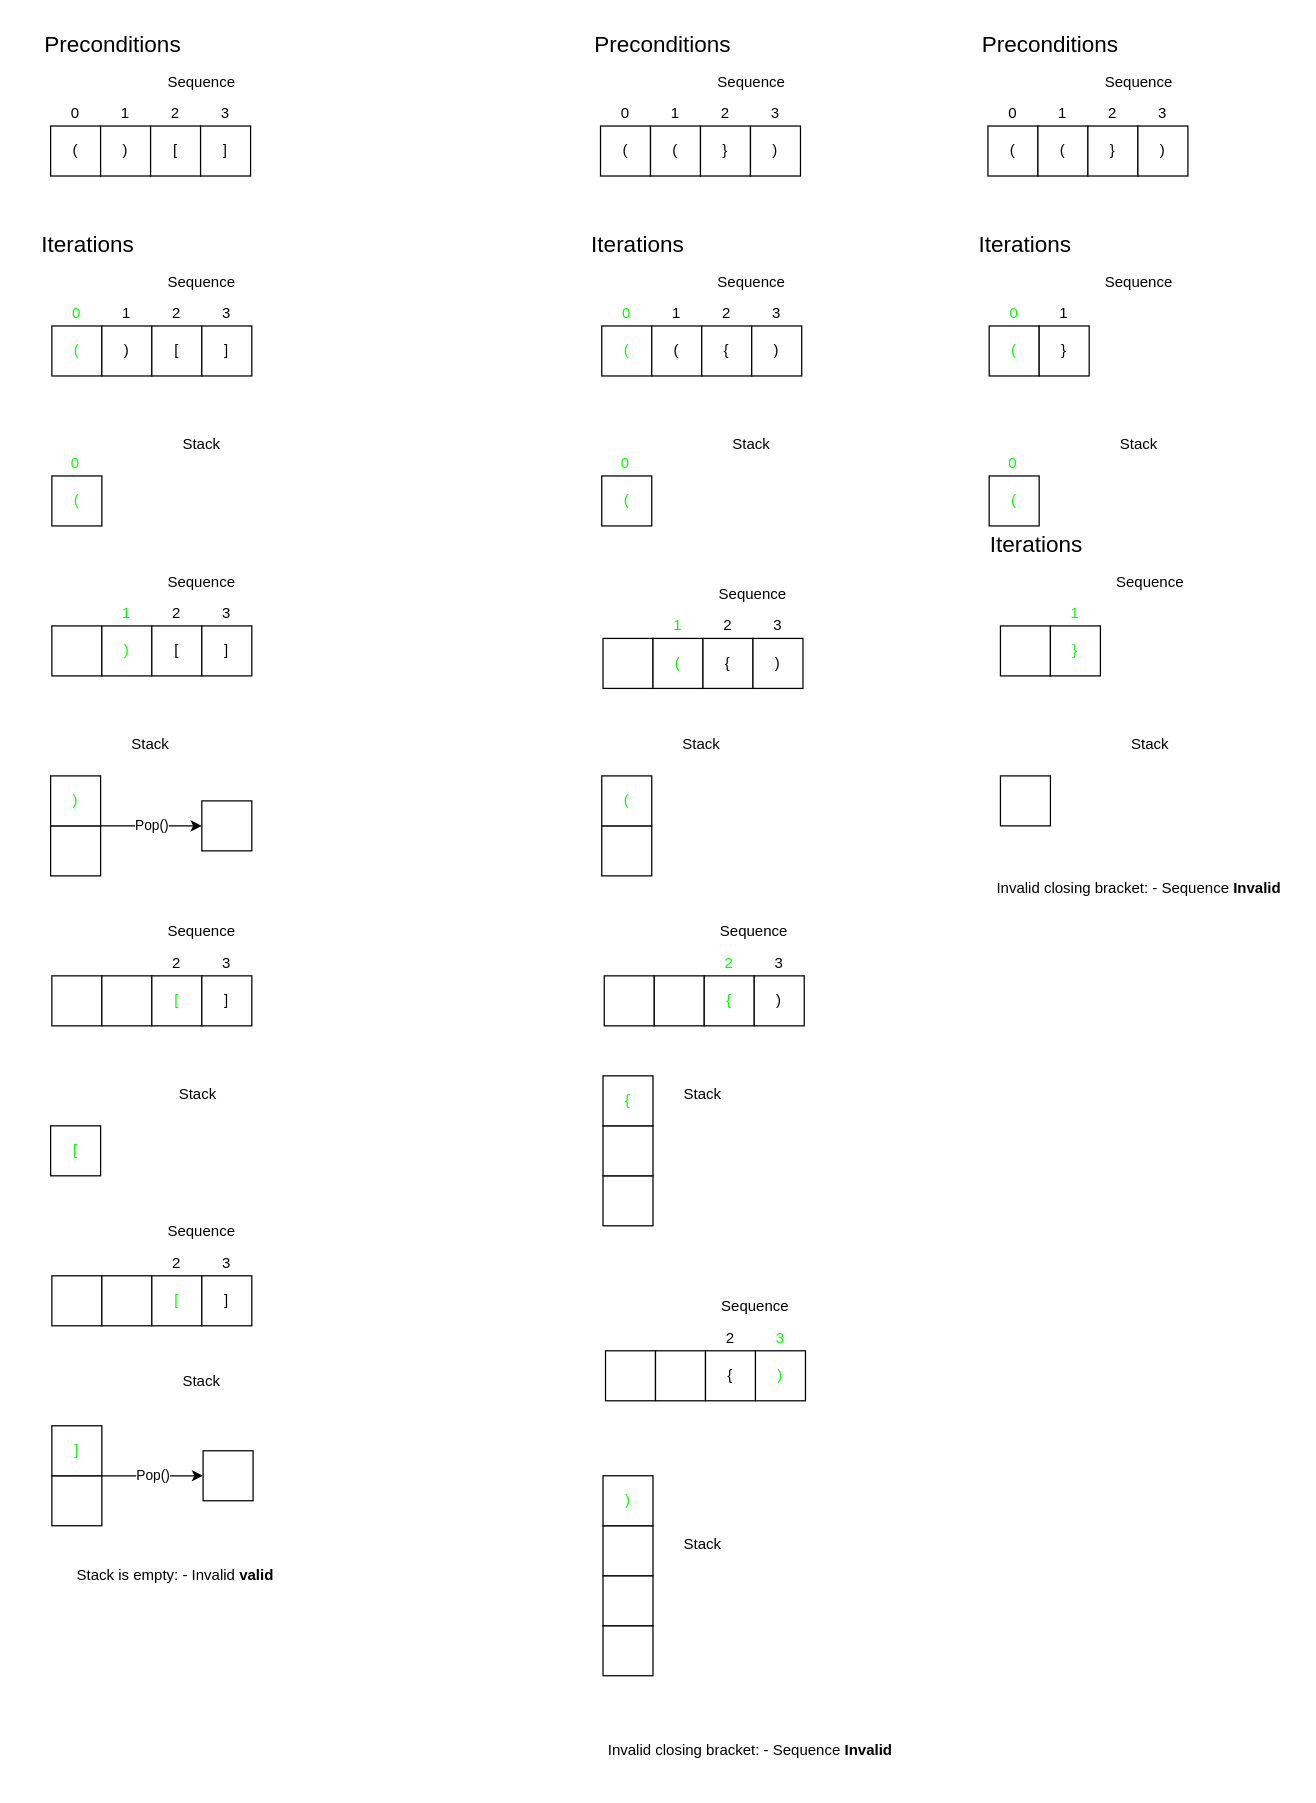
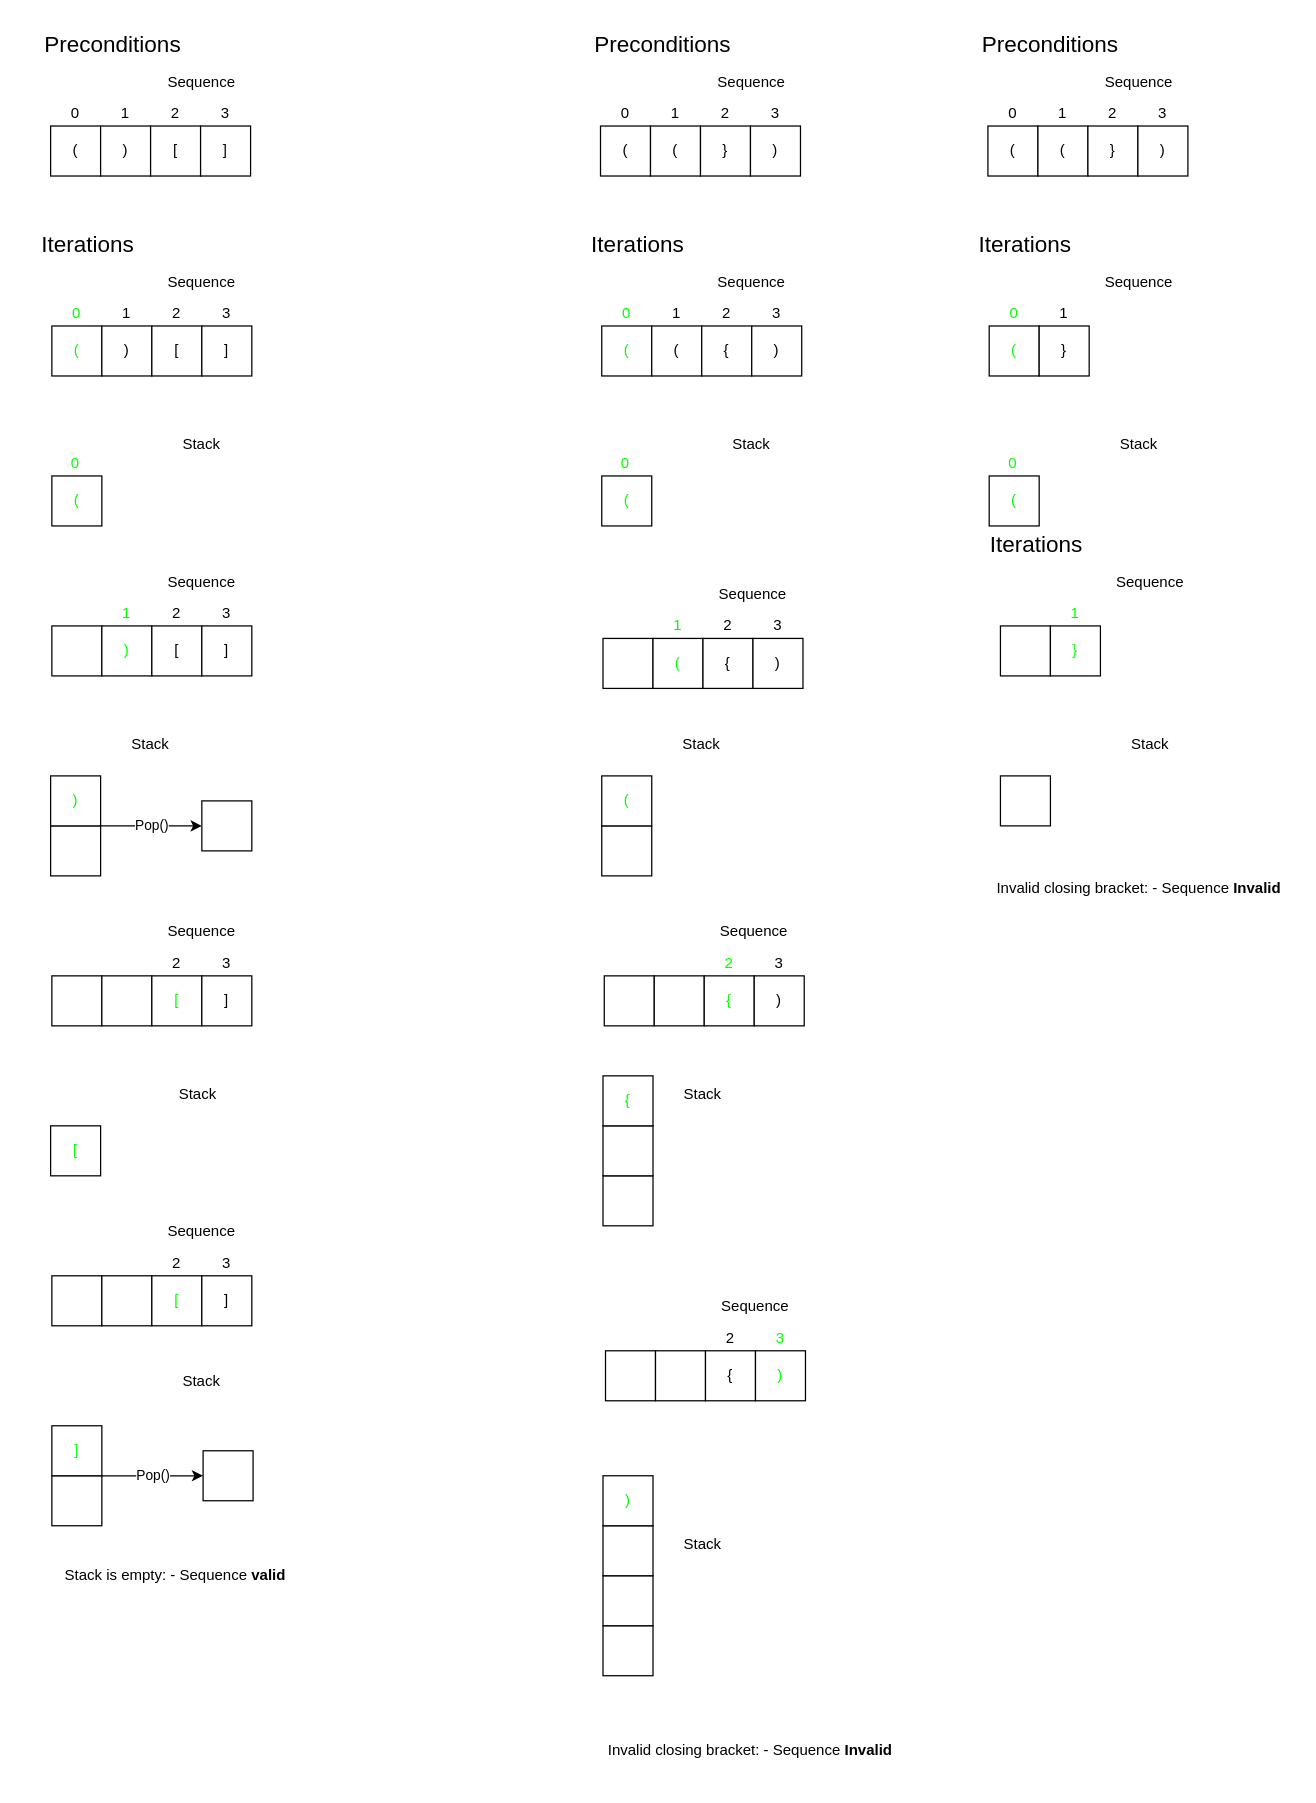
node "Stack is empty: - Invalid valid": label "Stack is empty: - Invalid valid" -> "Stack is empty: - Sequence valid"
